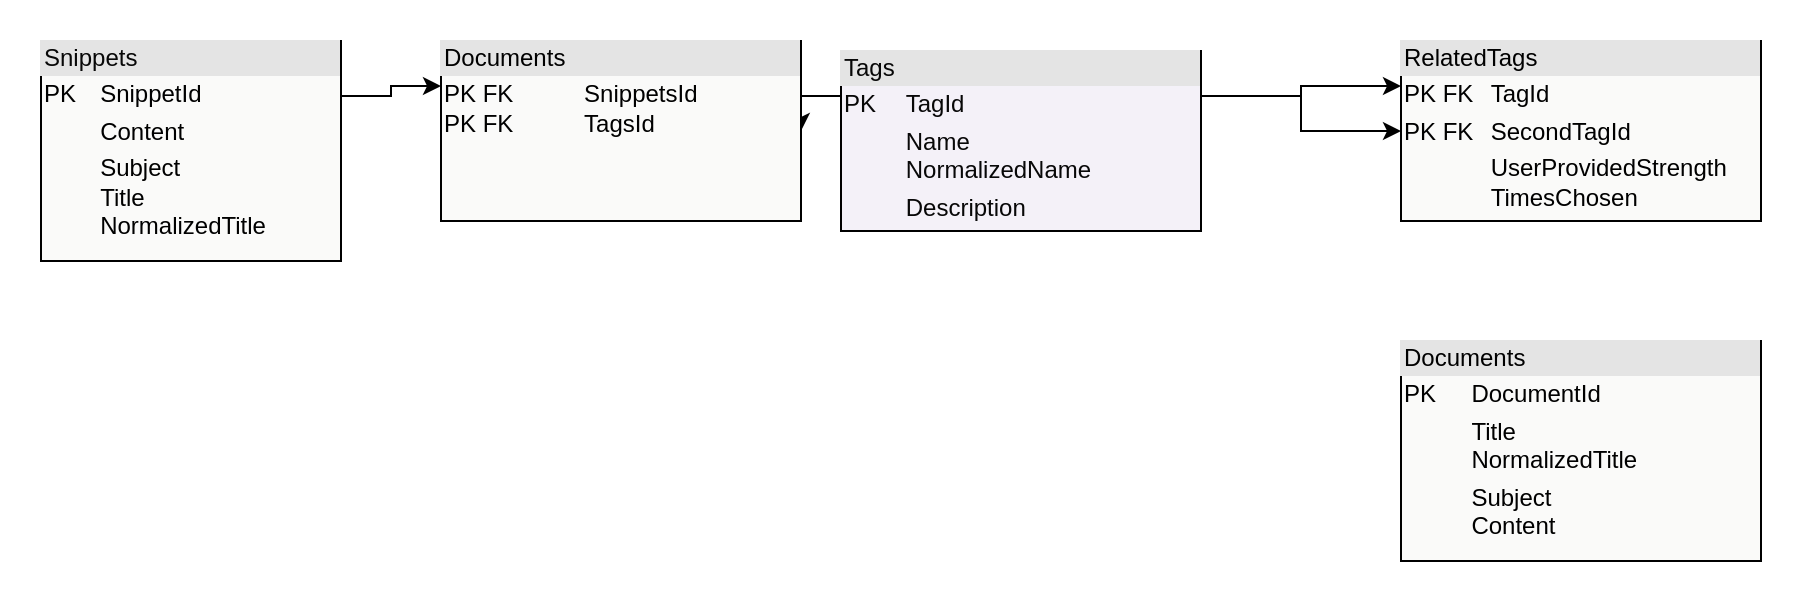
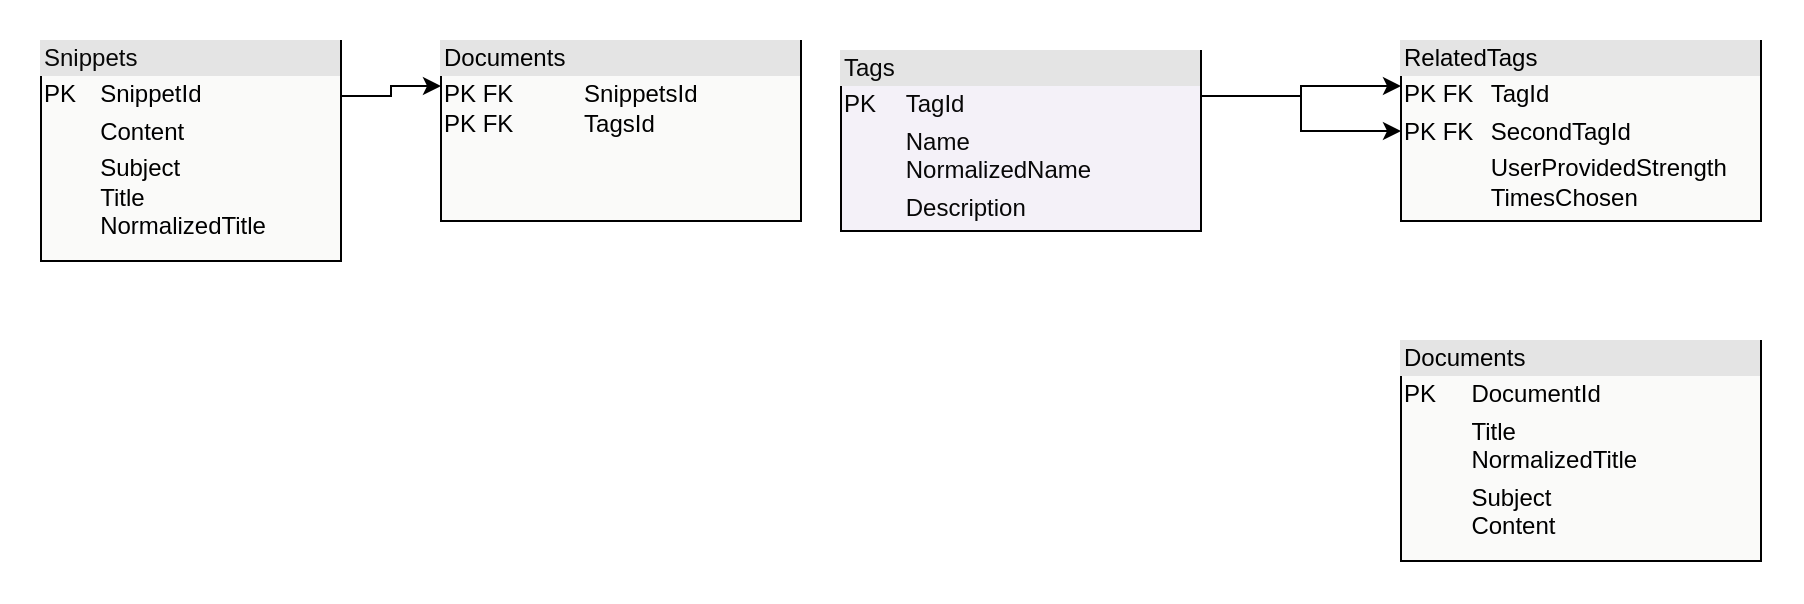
edge "Tags PK TagId Name NormalizedName Description" -> "Documents PK FK PK FK SnippetsId TagsId": removed
